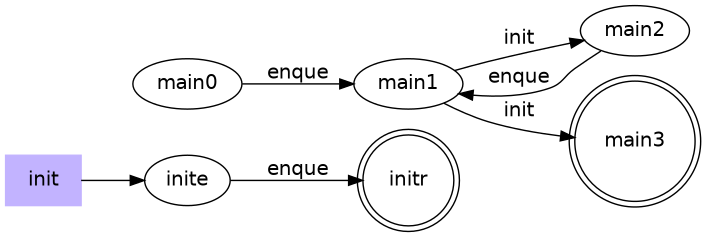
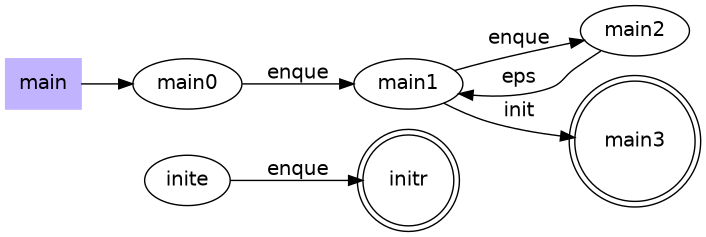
edge "main1" -> "main2": label "init" -> "enque"
edge "main2" -> "main1": label "enque" -> "eps"
node "main": added
node "init": removed
